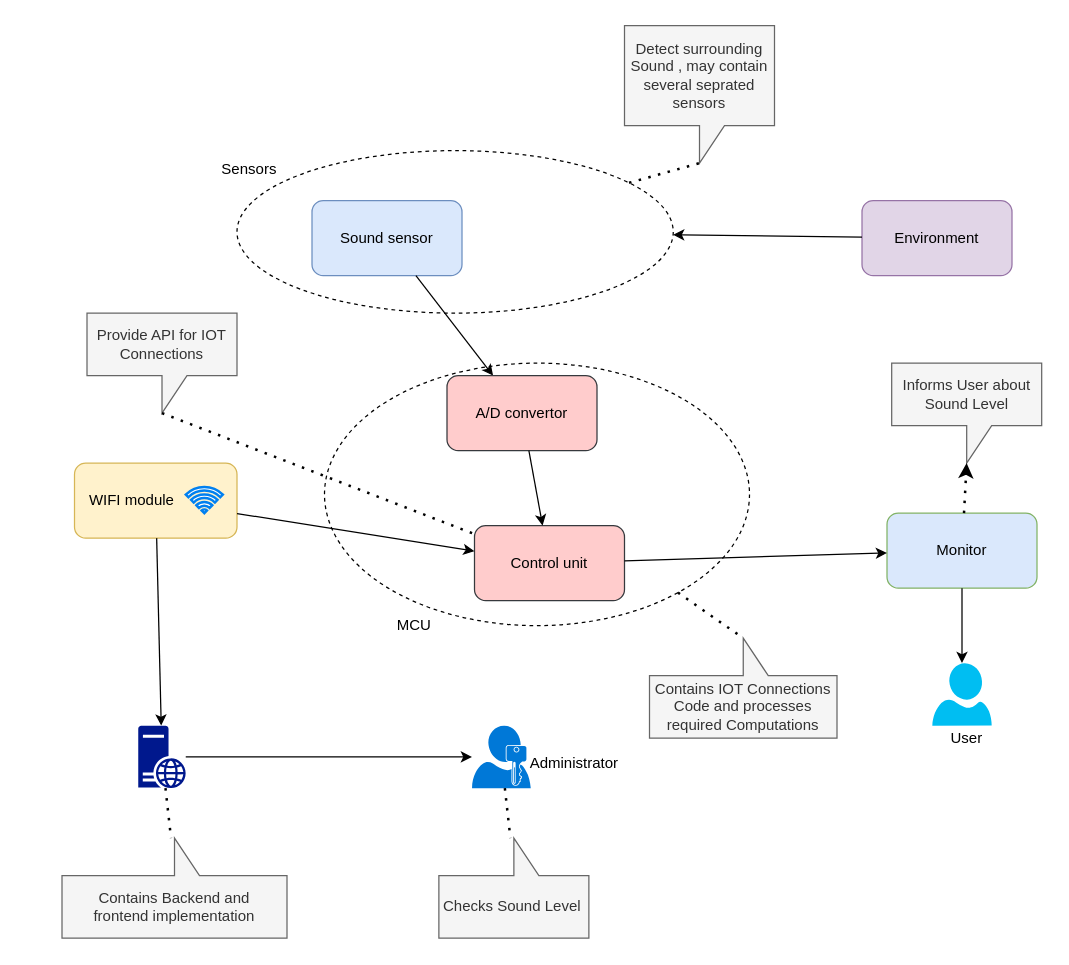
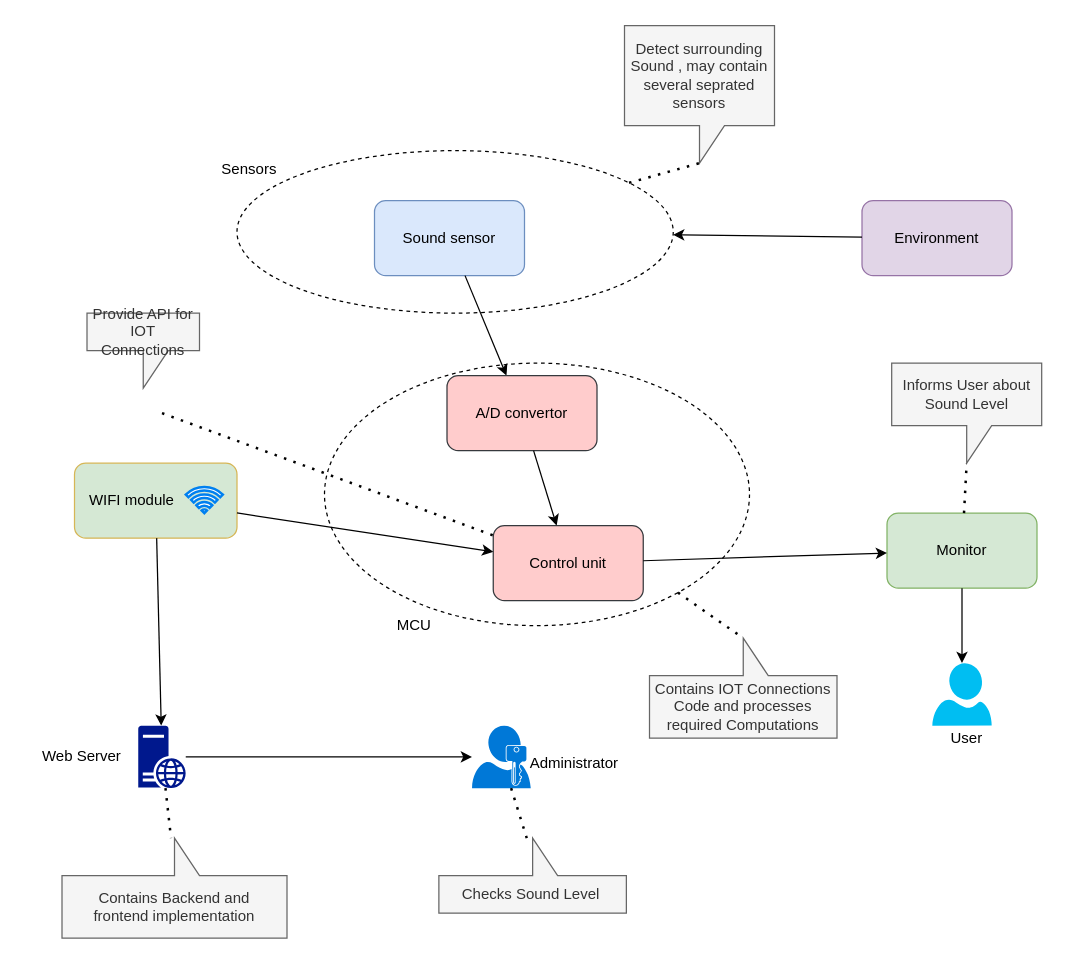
node "Sound sensor": moved (387, 238) -> (449, 238)
node "Provide API for IOT Connections": size 150x100 -> 113x75
edge "Monitor" -> "Informs User about Sound Level": arrowhead classic -> none
node "WIFI module": fillcolor #fff2cc -> #d5e8d4
node "Monitor": fillcolor #dae8fc -> #d5e8d4
node "Control unit": moved (549, 563) -> (568, 563)
node "Web Server": added
node "Checks Sound Level": size 150x100 -> 188x75
